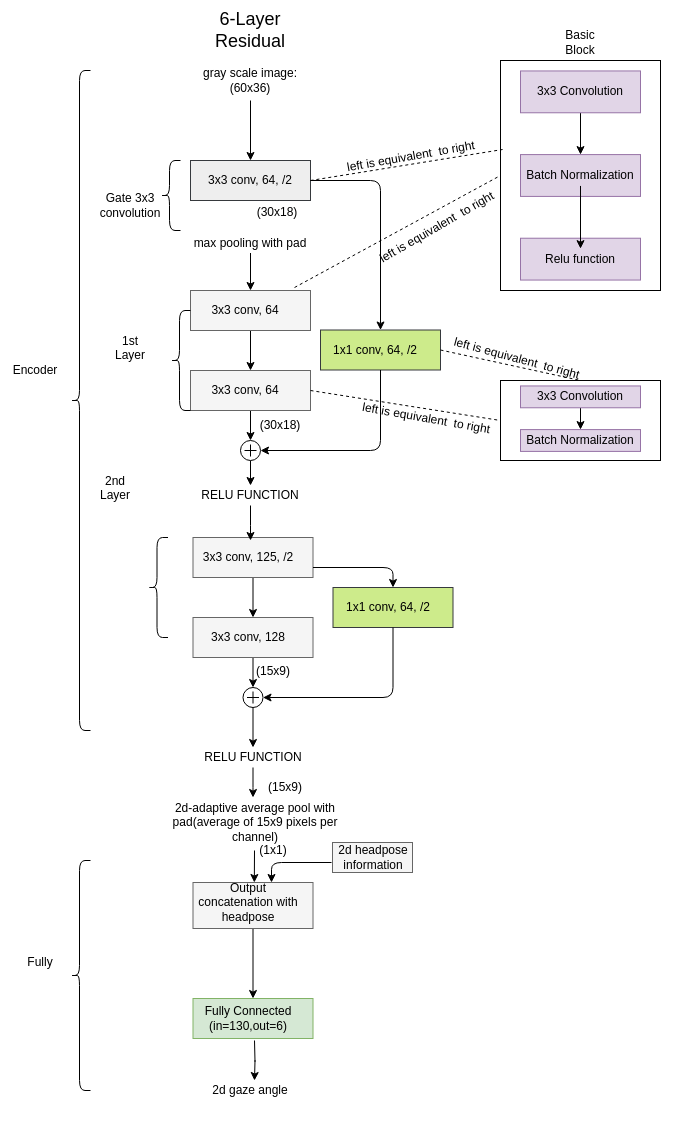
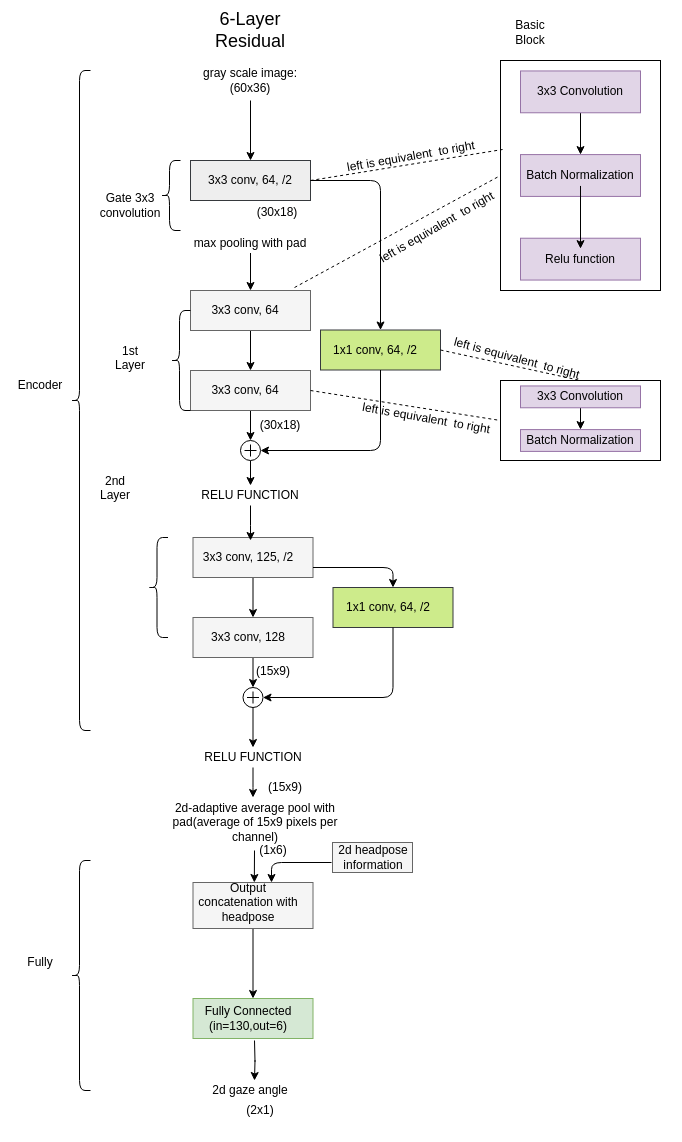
node "Basic Block": moved (581, 43) -> (531, 33)
node "1st Layer": moved (131, 356) -> (131, 366)
node "Encoder": moved (36, 371) -> (41, 386)
node "(1x1)": label "(1x1)" -> "(1x6)"
node "(2x1)": added
